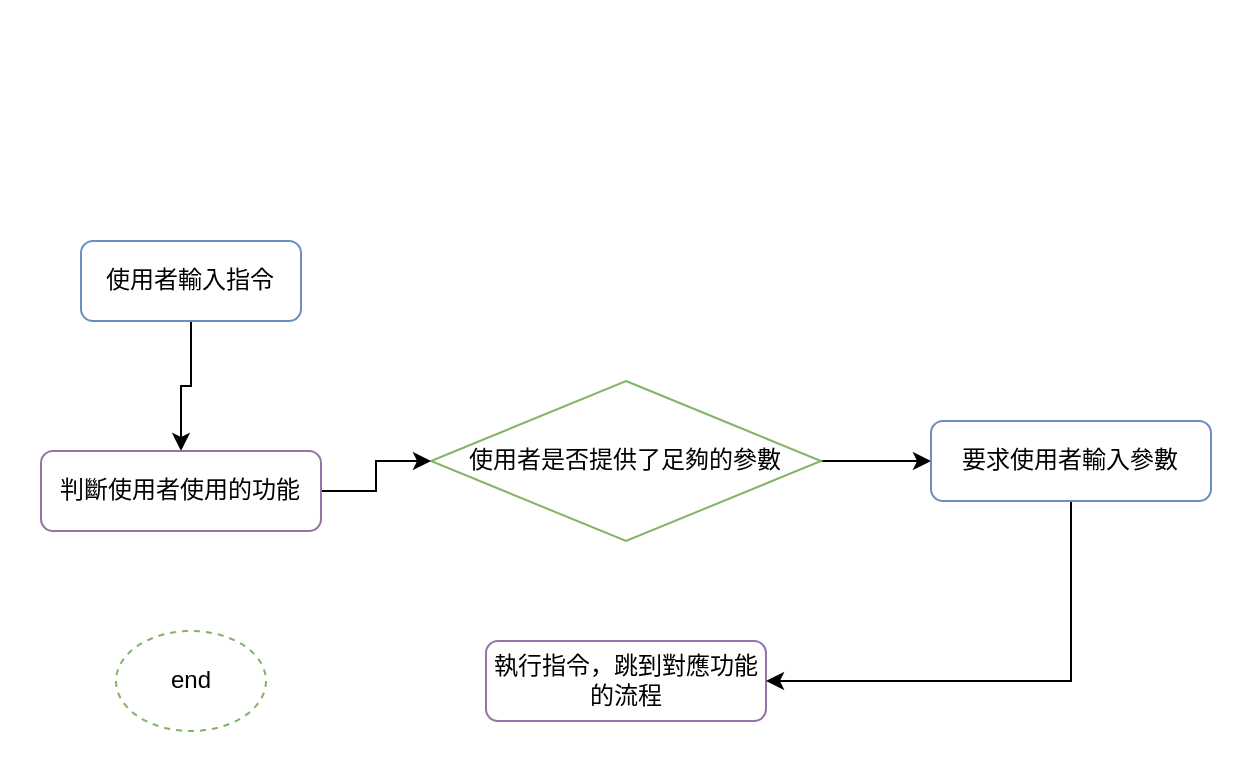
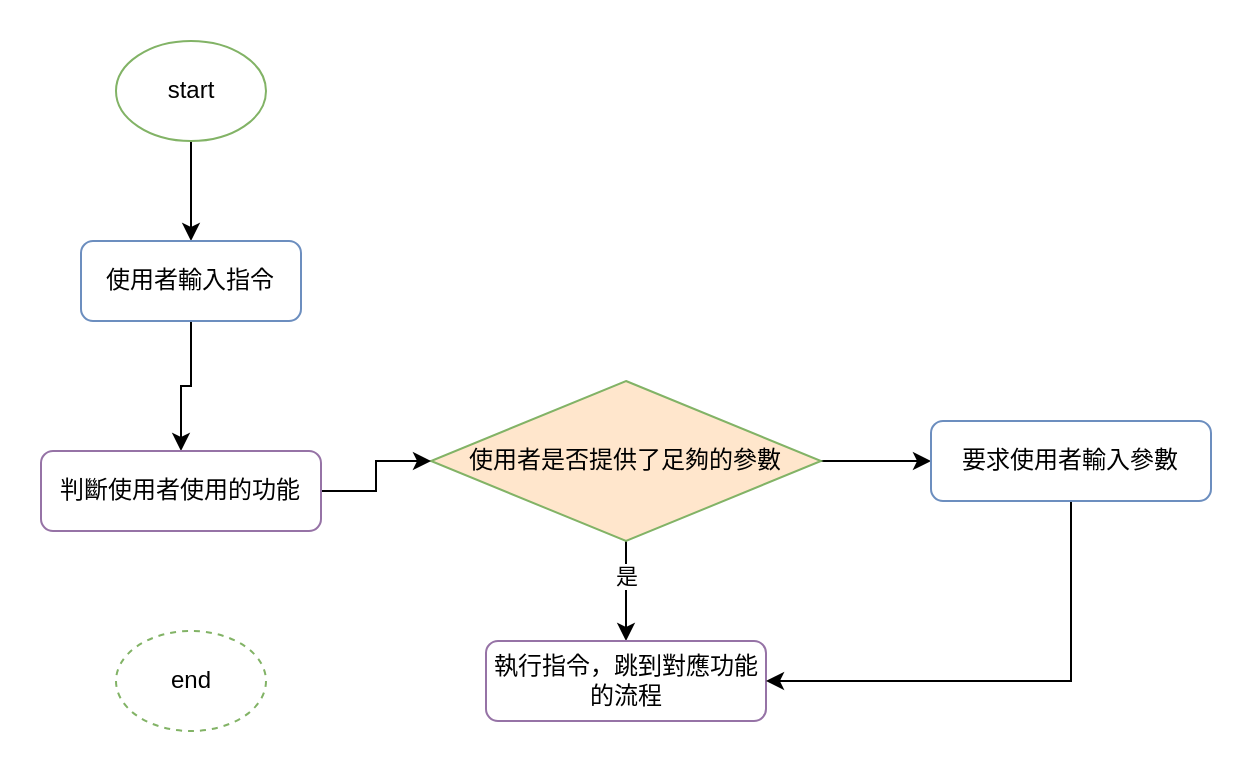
node "start": added
edge "start" -> "使用者輸入指令": added
node "使用者是否提供了足夠的參數": fillcolor #ffffff -> #ffe6cc
edge "使用者是否提供了足夠的參數" -> "執行指令，跳到對應功能的流程": added, label "是"
